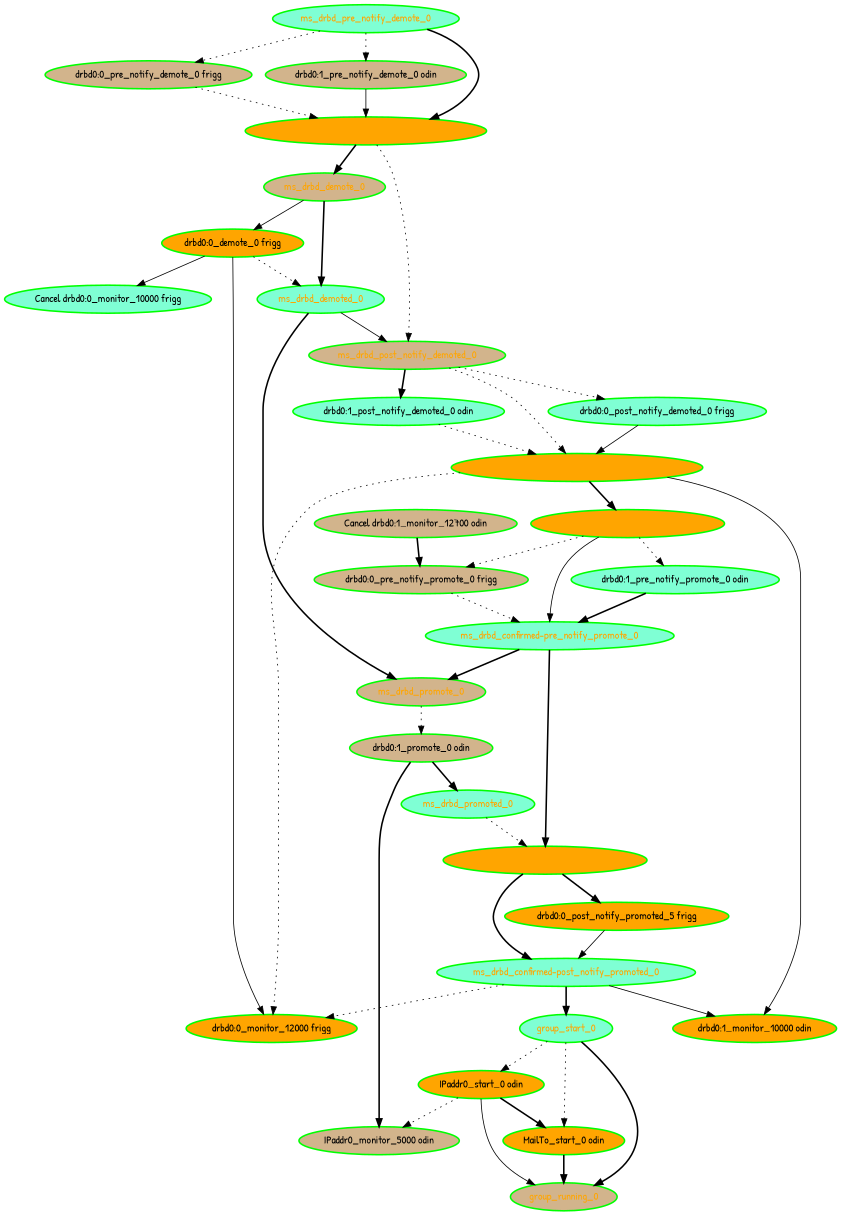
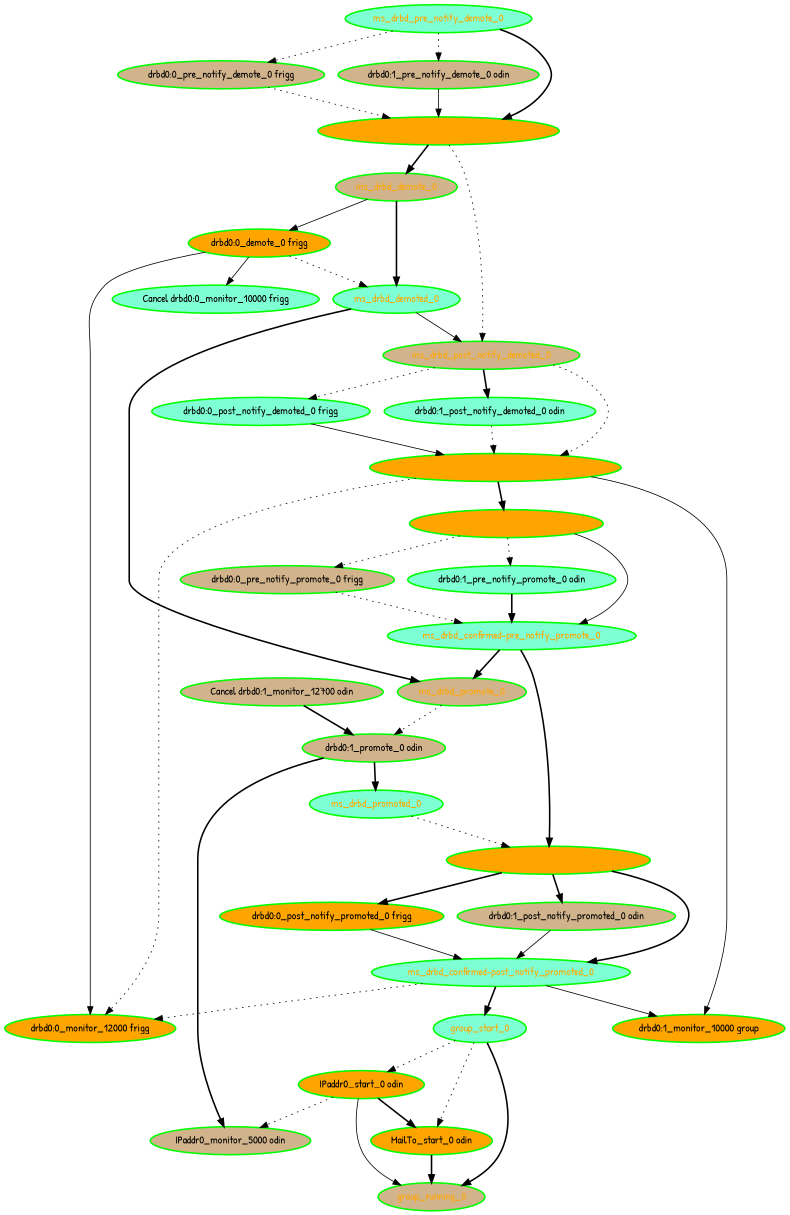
edge "Cancel drbd0:1_monitor_12700 odin" -> "drbd0:0_pre_notify_promote_0 frigg": now "Cancel drbd0:1_monitor_12700 odin" -> "drbd0:1_promote_0 odin"
node "drbd0:1_post_notify_promoted_0 odin": added
node "drbd0:0_post_notify_promoted_5 frigg": label "drbd0:0_post_notify_promoted_5 frigg" -> "drbd0:0_post_notify_promoted_0 frigg"
node "drbd0:1_monitor_10000 odin": label "drbd0:1_monitor_10000 odin" -> "drbd0:1_monitor_10000 group"
